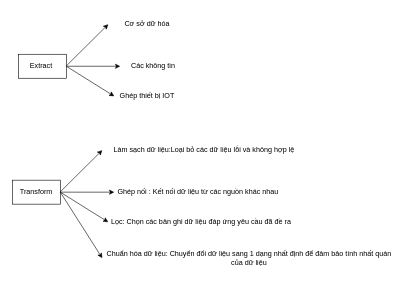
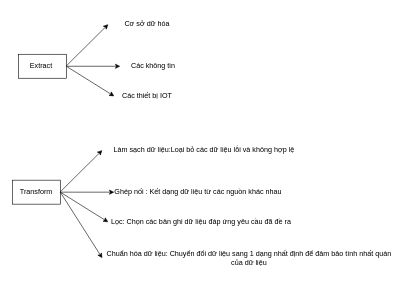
node "Ghép thiết bị IOT": label "Ghép thiết bị IOT" -> "Các thiết bị IOT"
node "Ghép nối : Kết nối dữ liệu từ các nguồn khác nhau": label "Ghép nối : Kết nối dữ liệu từ các nguồn khác nhau" -> "Ghép nối : Kết dạng dữ liệu từ các nguồn khác nhau"
